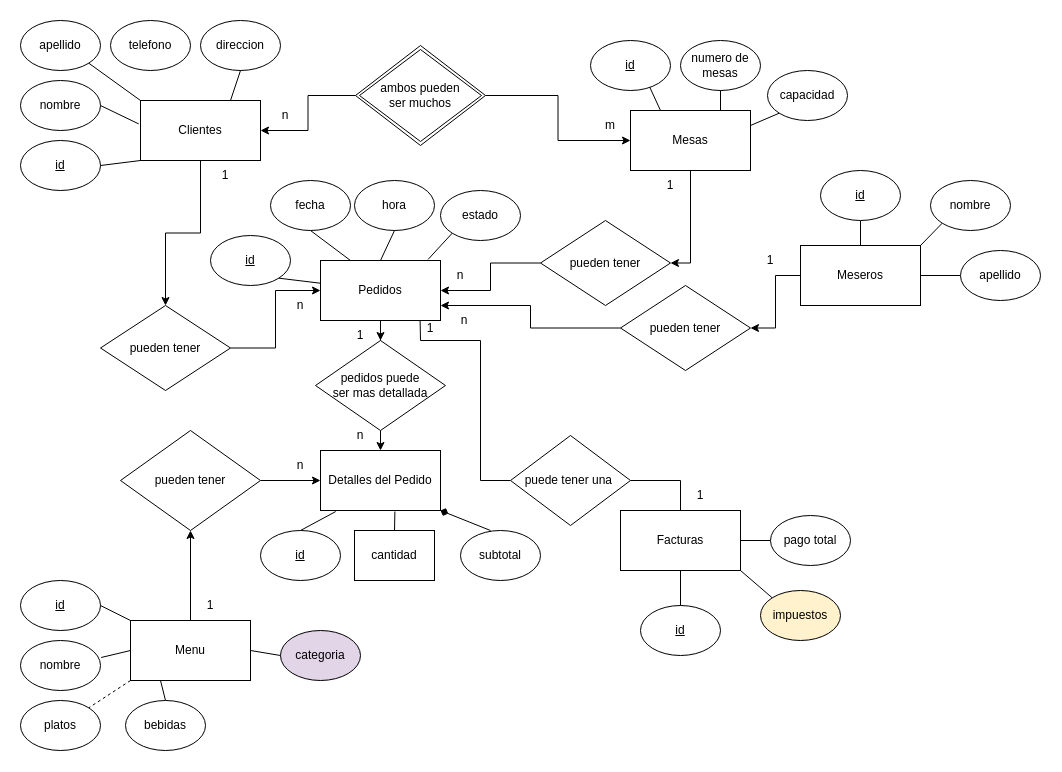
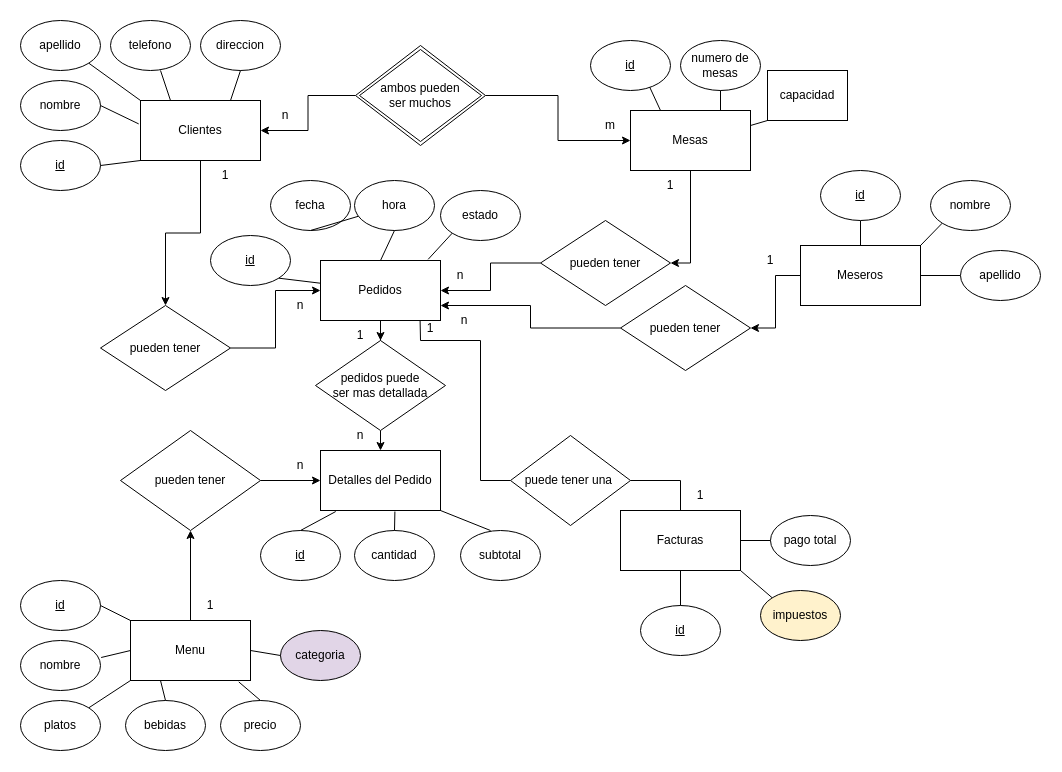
edge "telefono" -- "Clientes": added
node "capacidad": shape ellipse -> rectangle
edge "fecha" -- "Pedidos": now "fecha" -- "hora"
edge "subtotal" -> "Detalles del Pedido": arrowhead diamond -> none
node "cantidad": shape rectangle -> ellipse
edge "Menu" -- "precio": added
edge "Menu" -- "platos": style dashed -> solid
node "precio": added
